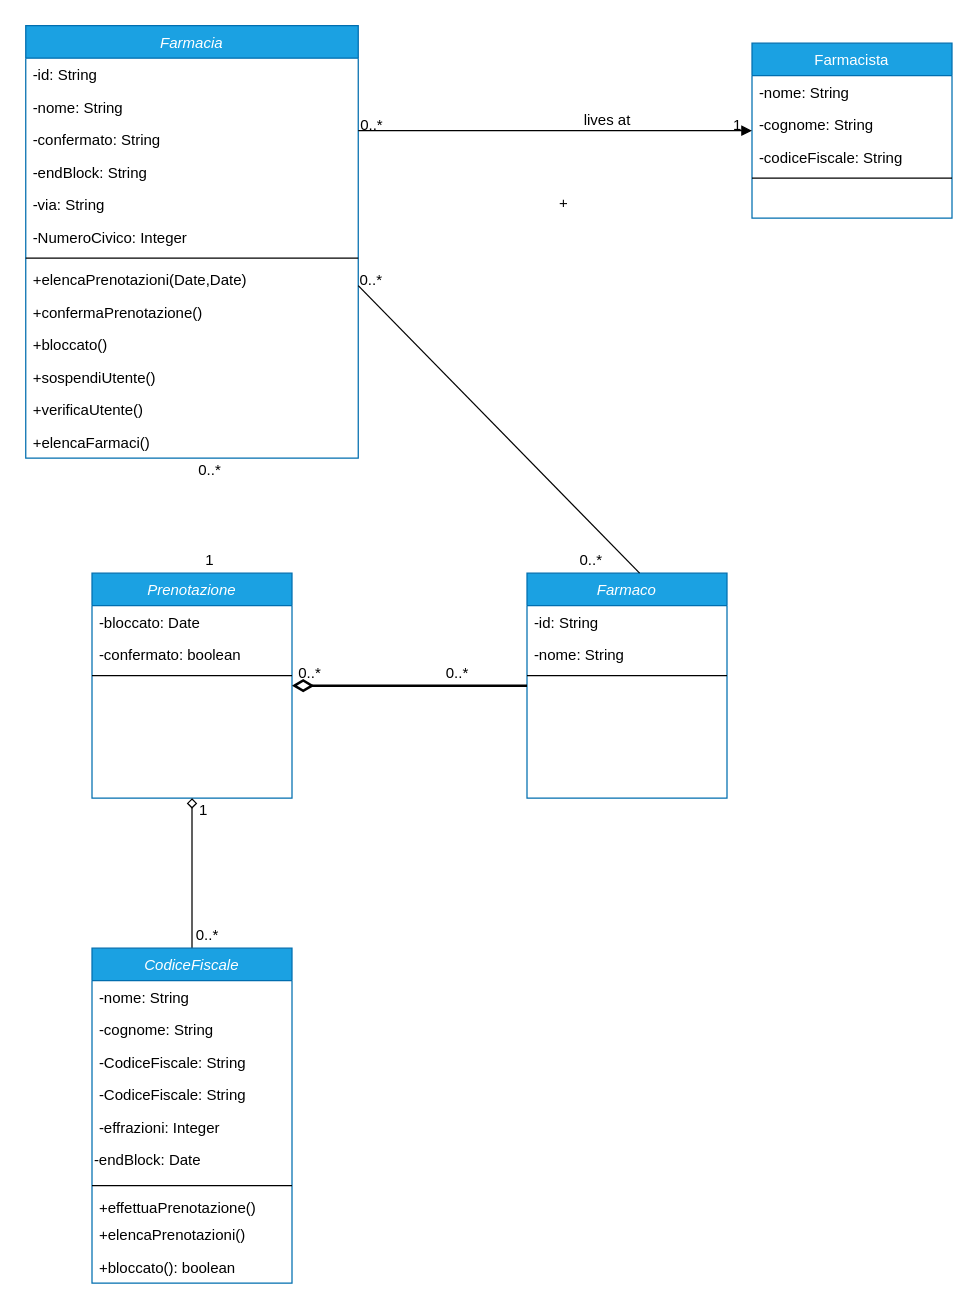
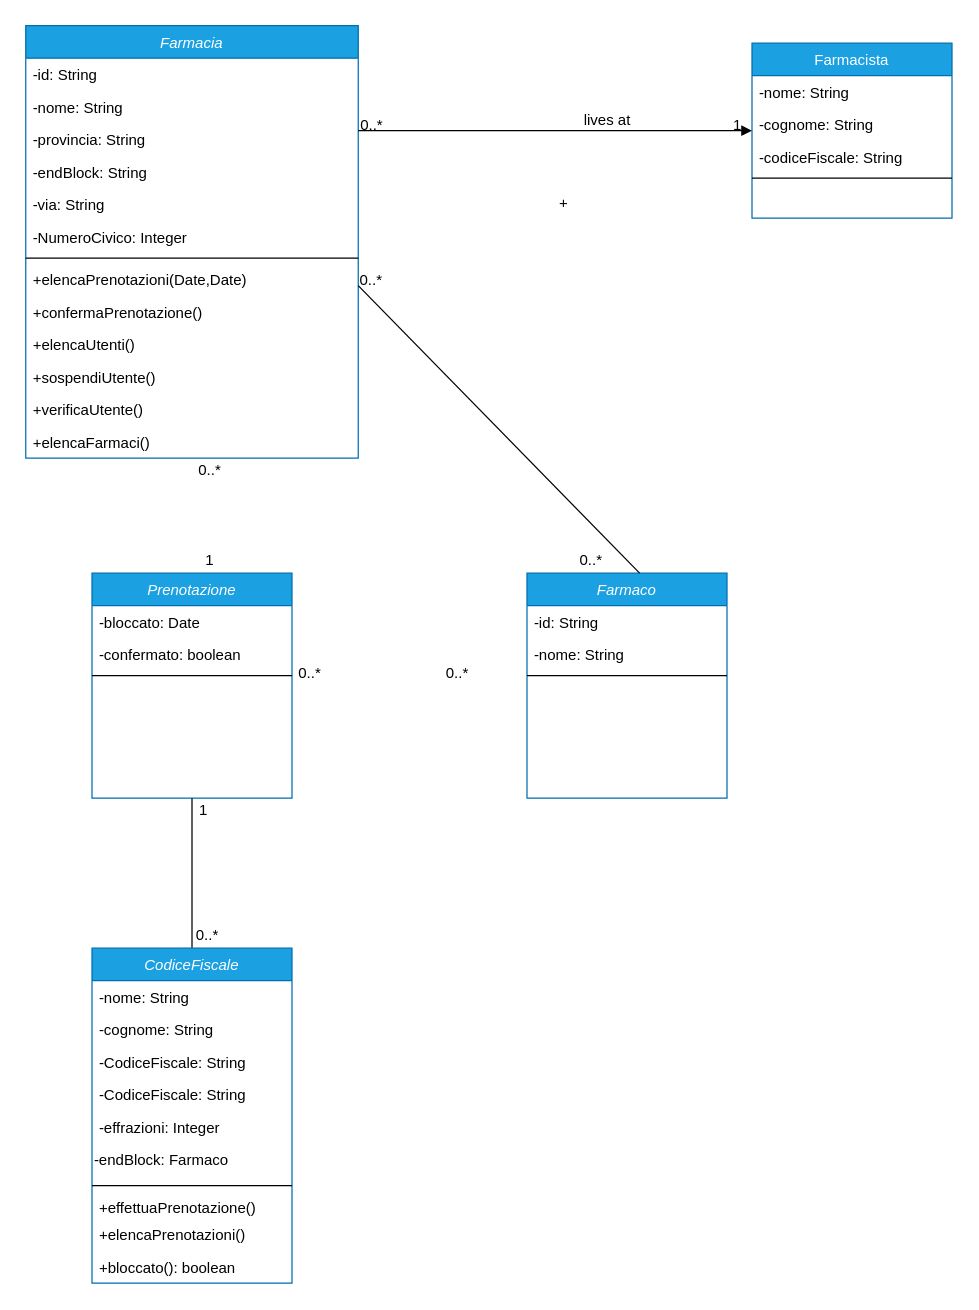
node "-confermato: String": label "-confermato: String" -> "-provincia: String"
node "+bloccato()": label "+bloccato()" -> "+elencaUtenti()"
edge "Farmaco" -> "Prenotazione": removed
edge "CodiceFiscale" -> "Prenotazione": arrowhead diamond -> none
node "-endBlock: Date": label "-endBlock: Date" -> "-endBlock: Farmaco"
